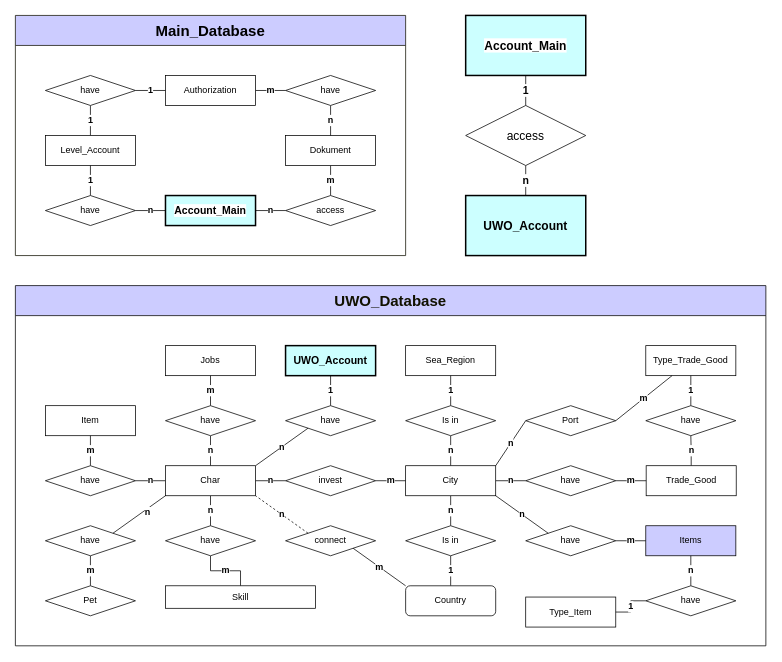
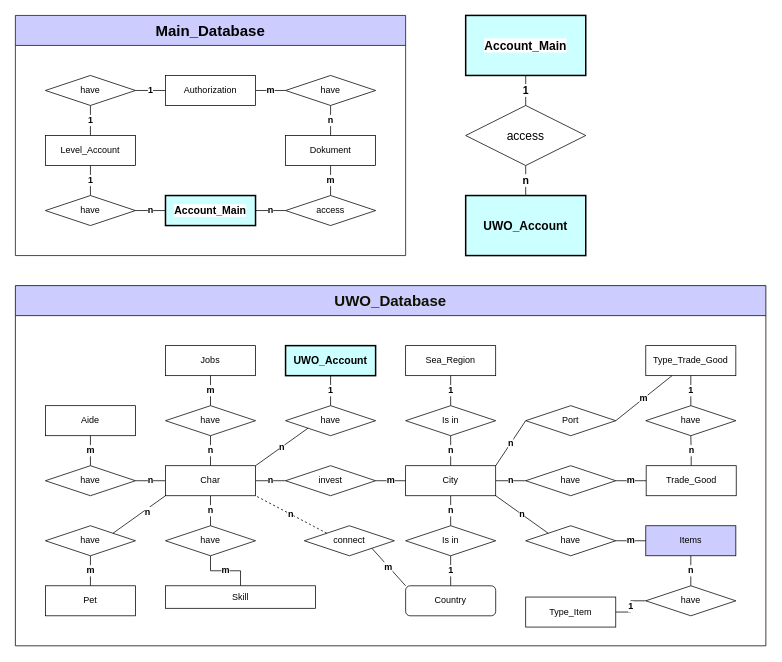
node "Item": label "Item" -> "Aide"
node "connect": moved (330, 540) -> (349, 540)
node "Pet": shape diamond -> rectangle
